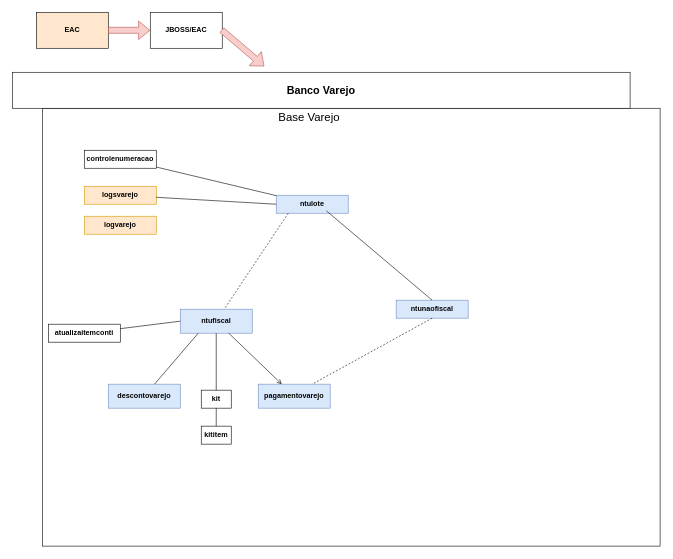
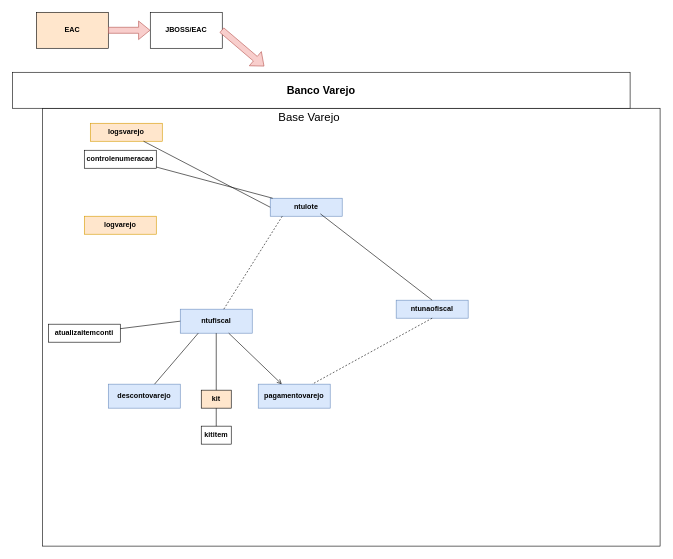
node "logsvarejo": moved (120, 195) -> (126, 132)
node "ntulote": moved (312, 204) -> (306, 207)
node "kit": fillcolor #ffffff -> #ffe6cc
